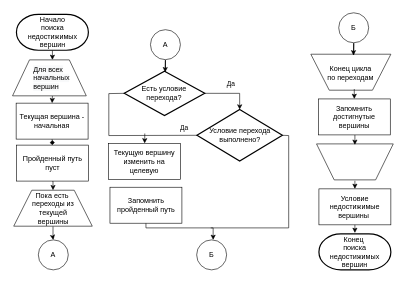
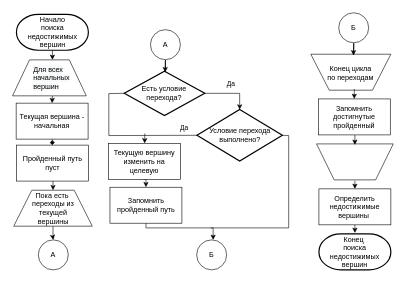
node "Запомнить достигнутые вершины": label "Запомнить достигнутые вершины" -> "Запомнить достигнутые пройденный"
edge "Текущую вершину изменить на целевую" -> "Запомнить пройденный путь": added
node "Условие недостижимые вершины": label "Условие недостижимые вершины" -> "Определить недостижимые вершины"
